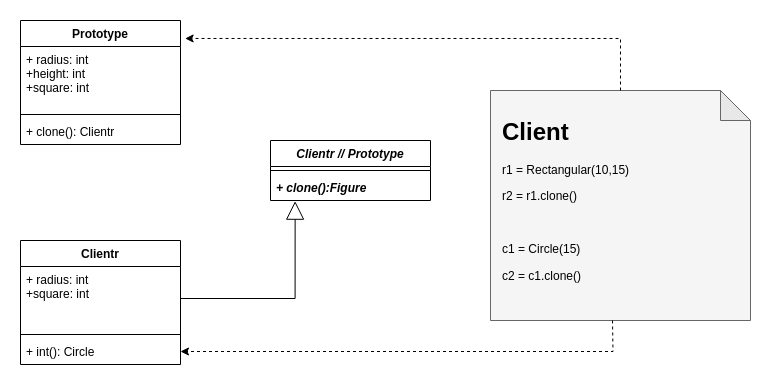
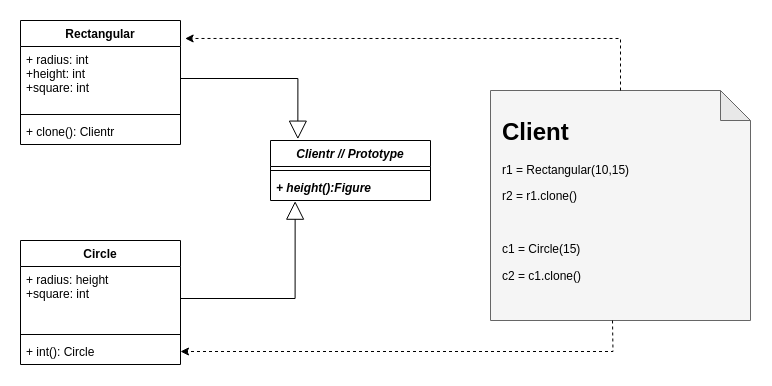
node "Prototype": label "Prototype" -> "Rectangular"
edge "+ radius: int +height: int +square: int" -> "Clientr // Prototype": added
node "+ clone():Figure": label "+ clone():Figure" -> "+ height():Figure"
node "Clientr": label "Clientr" -> "Circle"
node "+ radius: int +square: int": label "+ radius: int +square: int" -> "+ radius: height +square: int"
